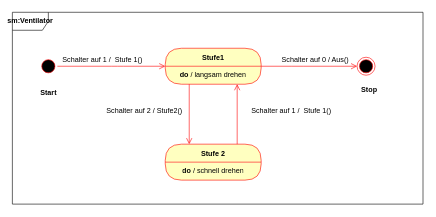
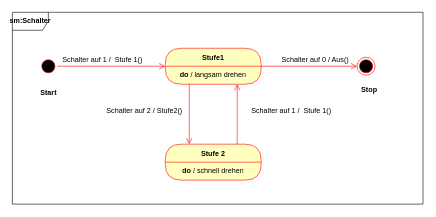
node "sm:Ventilator": label "sm:Ventilator" -> "sm:Schalter"
